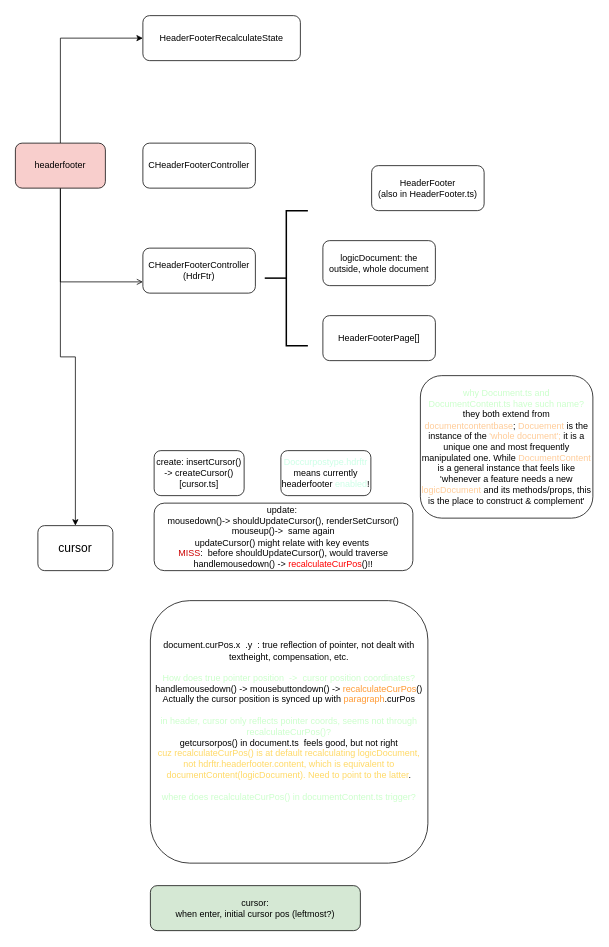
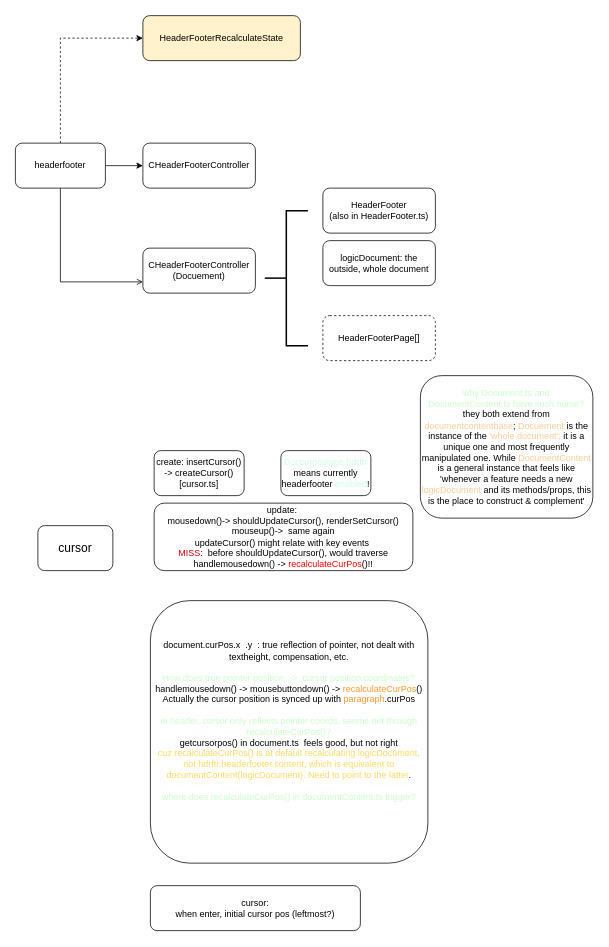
node "HeaderFooterRecalculateState": fillcolor #ffffff -> #fff2cc
edge "headerfooter" -> "HeaderFooterRecalculateState": style solid -> dashed
node "headerfooter": fillcolor #f8cecc -> #ffffff
node "HeaderFooter (also in HeaderFooter.ts)": moved (428, 188) -> (379, 210)
node "CHeaderFooterController (HdrFtr)": label "CHeaderFooterController (HdrFtr)" -> "CHeaderFooterController (Docuement)"
node "HeaderFooterPage[]": style solid -> dashed
edge "headerfooter" -> "cursor": now "headerfooter" -> "CHeaderFooterController"
node "cursor: when enter, initial cursor pos (leftmost?)": fillcolor #d5e8d4 -> #ffffff
